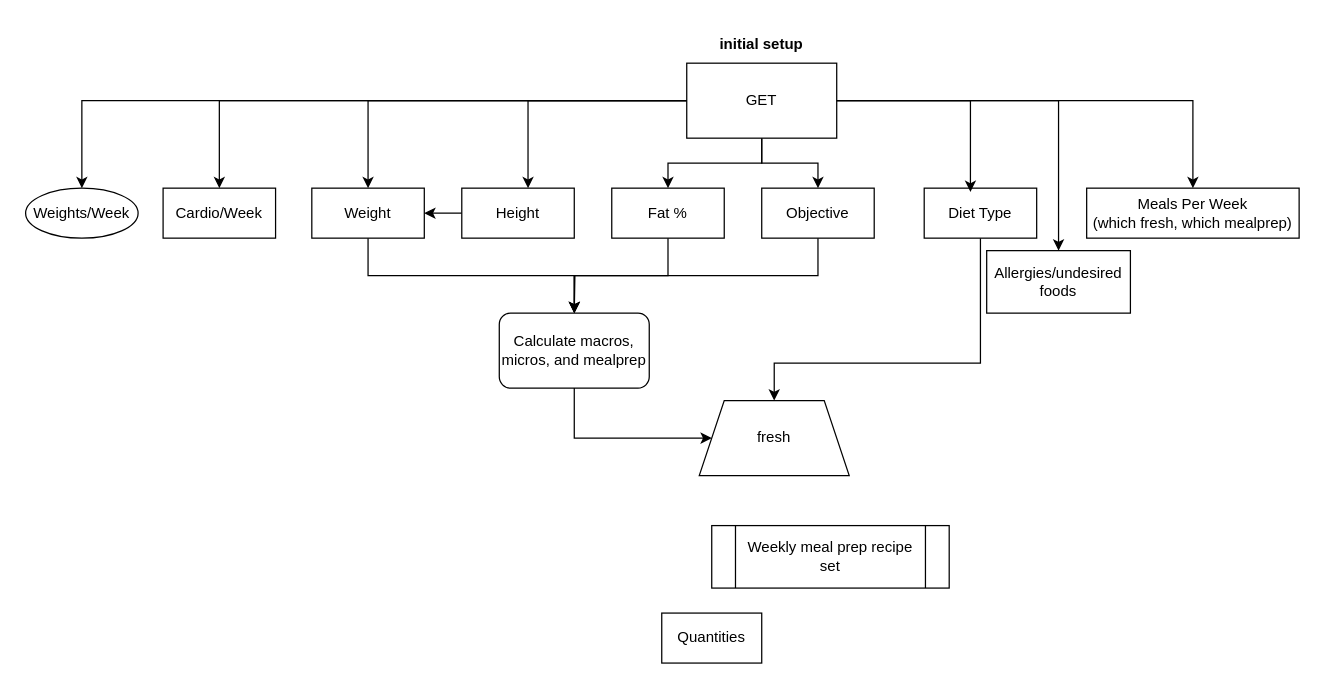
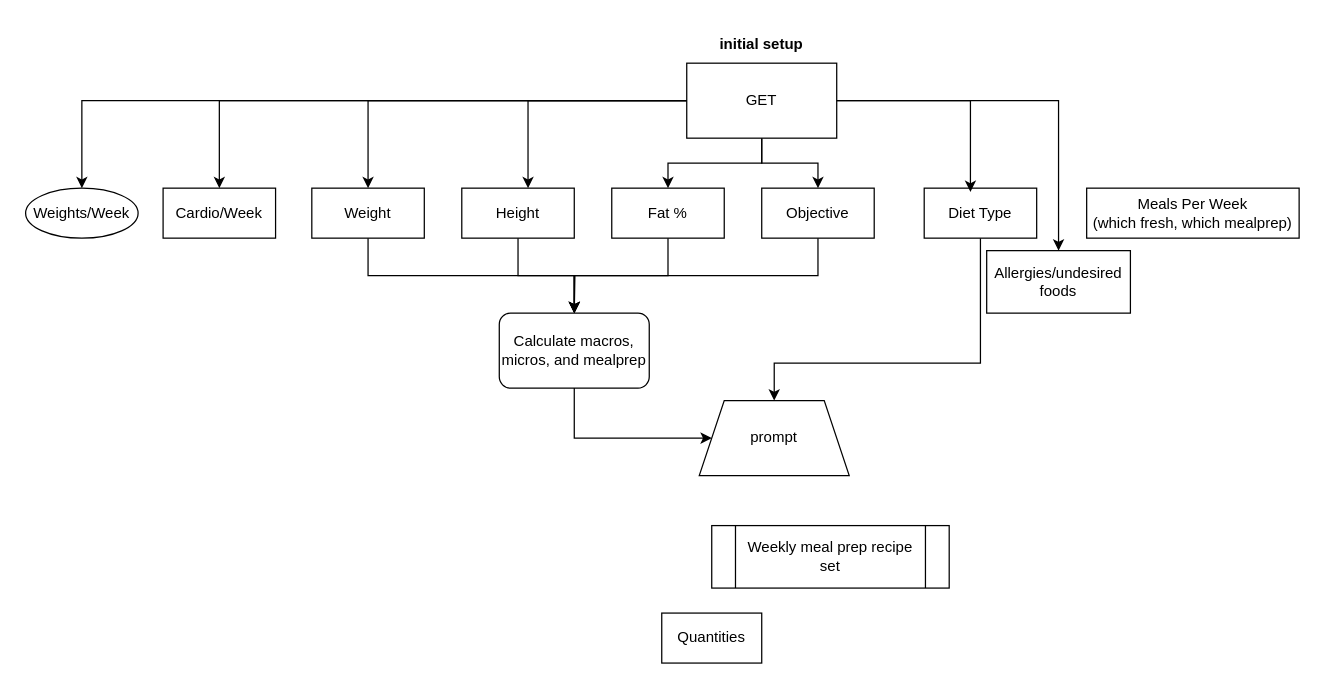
edge "GET" -> "Meals Per Week (which fresh, which mealprep)": removed
edge "Height" -> "Weight": now "Height" -> "Calculate macros, micros, and mealprep"
node "fresh": label "fresh" -> "prompt"
